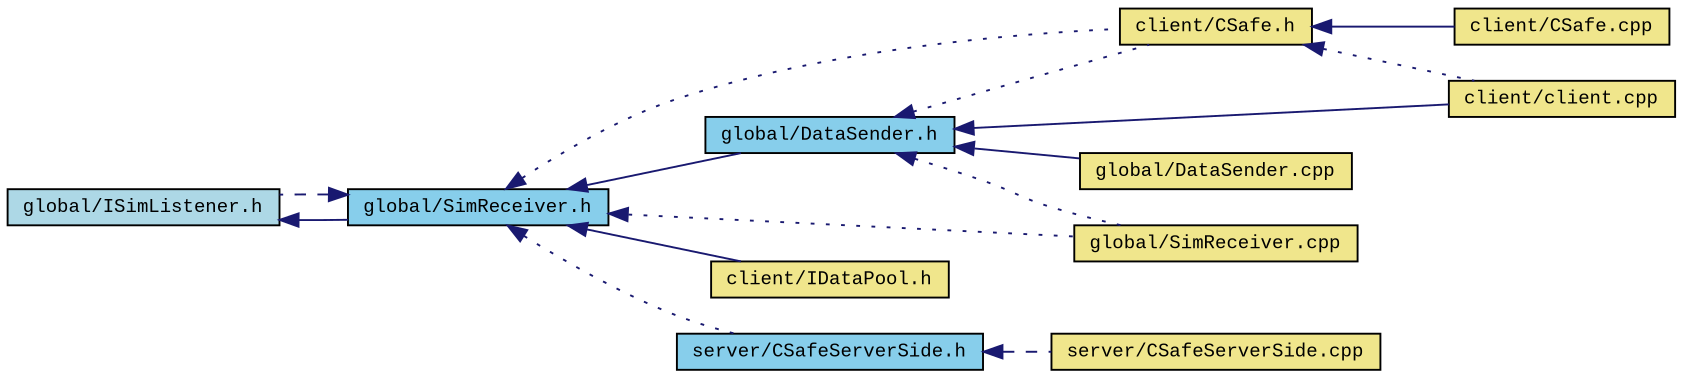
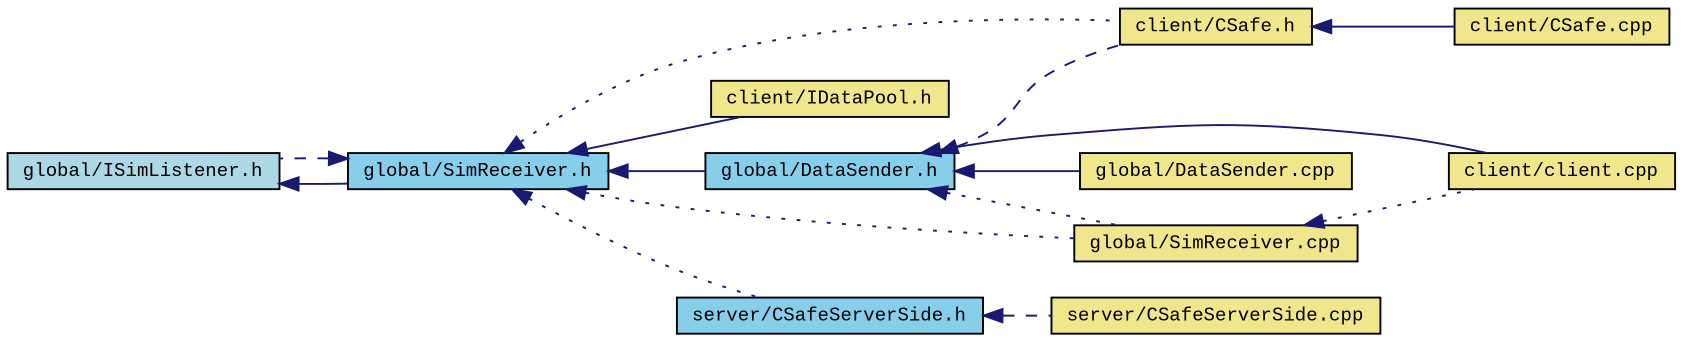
edge "client/client.cpp" -> "client/CSafe.h": now "client/client.cpp" -> "global/SimReceiver.cpp"
edge "client/CSafe.h" -> "global/DataSender.h": style dotted -> dashed
